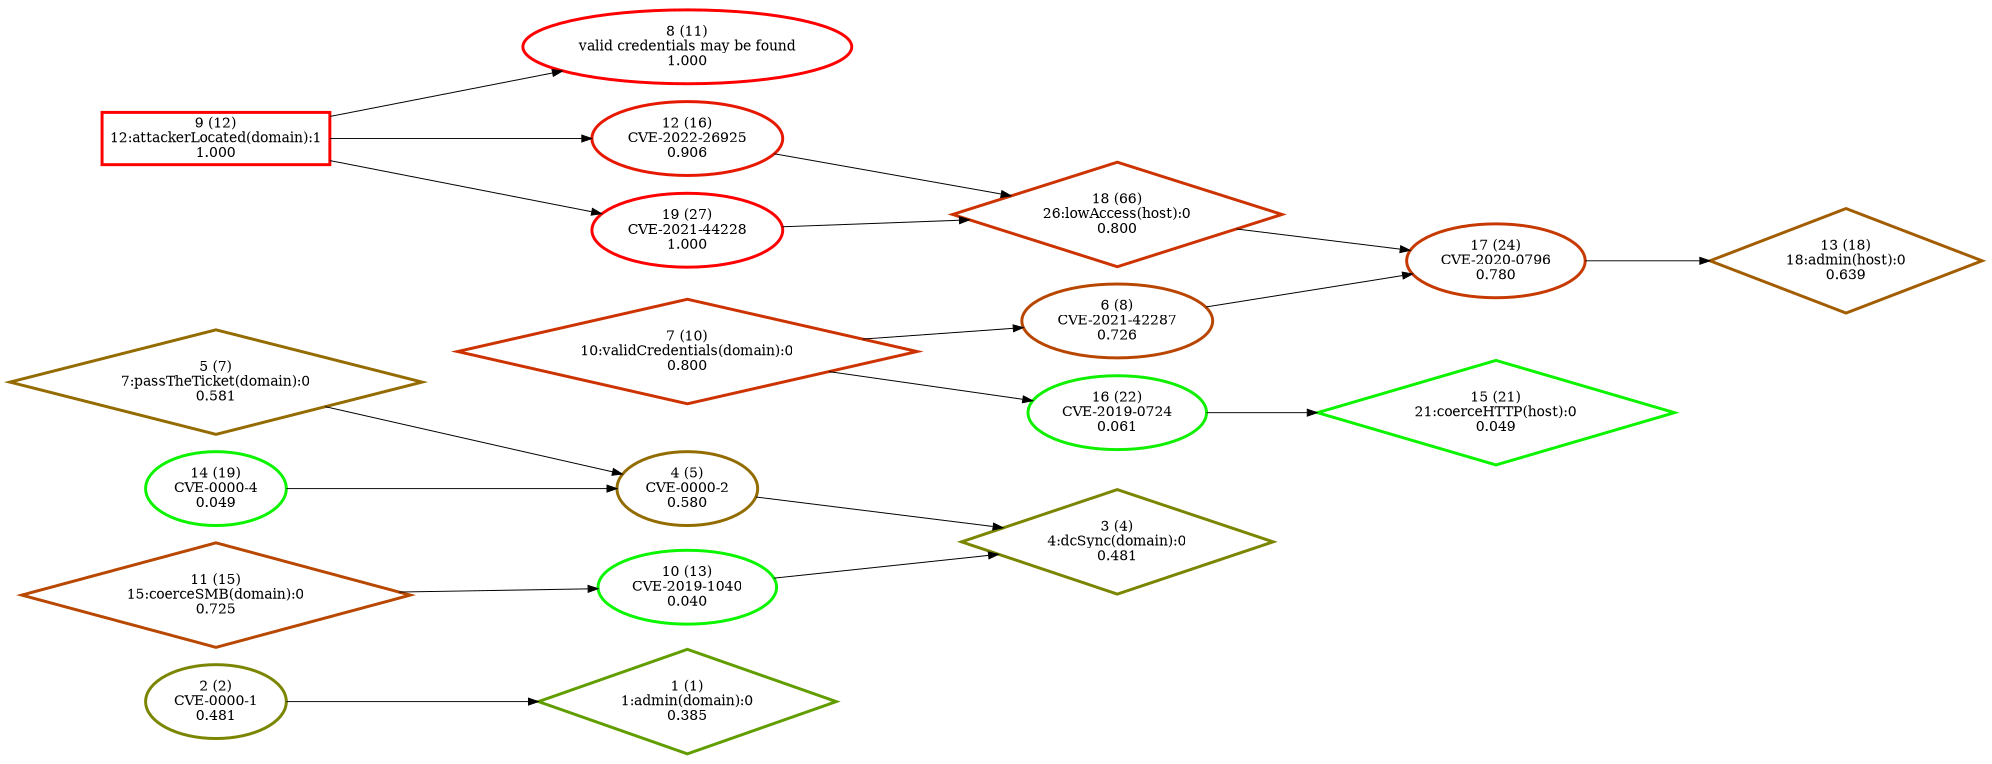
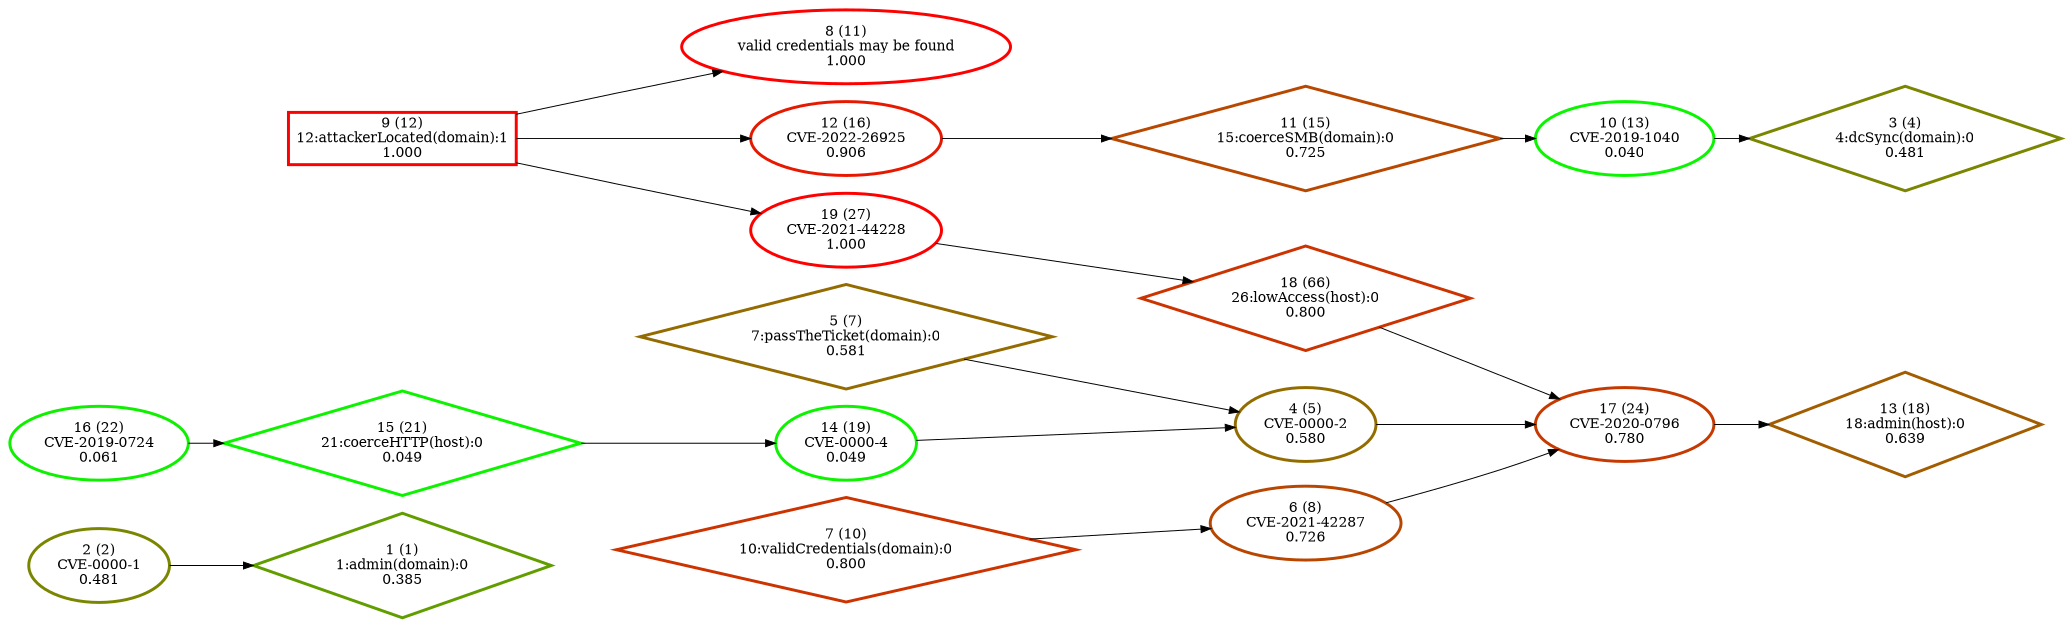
edge "12 (16) CVE-2022-26925 0.906" -> "18 (66) 26:lowAccess(host):0 0.800": now "12 (16) CVE-2022-26925 0.906" -> "11 (15) 15:coerceSMB(domain):0 0.725"
edge "7 (10) 10:validCredentials(domain):0 0.800" -> "16 (22) CVE-2019-0724 0.061": removed
edge "15 (21) 21:coerceHTTP(host):0 0.049" -> "14 (19) CVE-0000-4 0.049": added
edge "4 (5) CVE-0000-2 0.580" -> "3 (4) 4:dcSync(domain):0 0.481": now "4 (5) CVE-0000-2 0.580" -> "17 (24) CVE-2020-0796 0.780"
